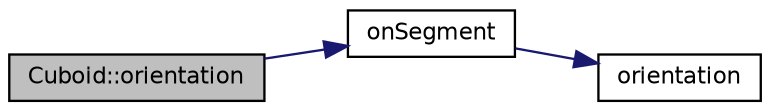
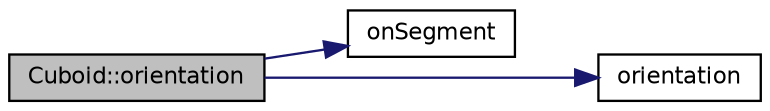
edge "onSegment" -> "orientation": now "Cuboid::orientation" -> "orientation"
